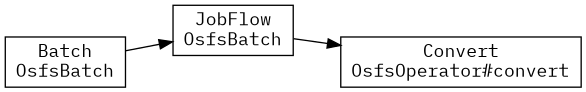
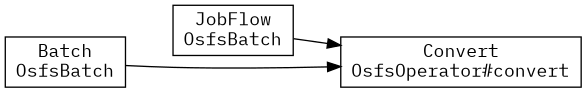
edge "Batch OsfsBatch" -> "JobFlow OsfsBatch": now "Batch OsfsBatch" -> "Convert OsfsOperator#convert"
